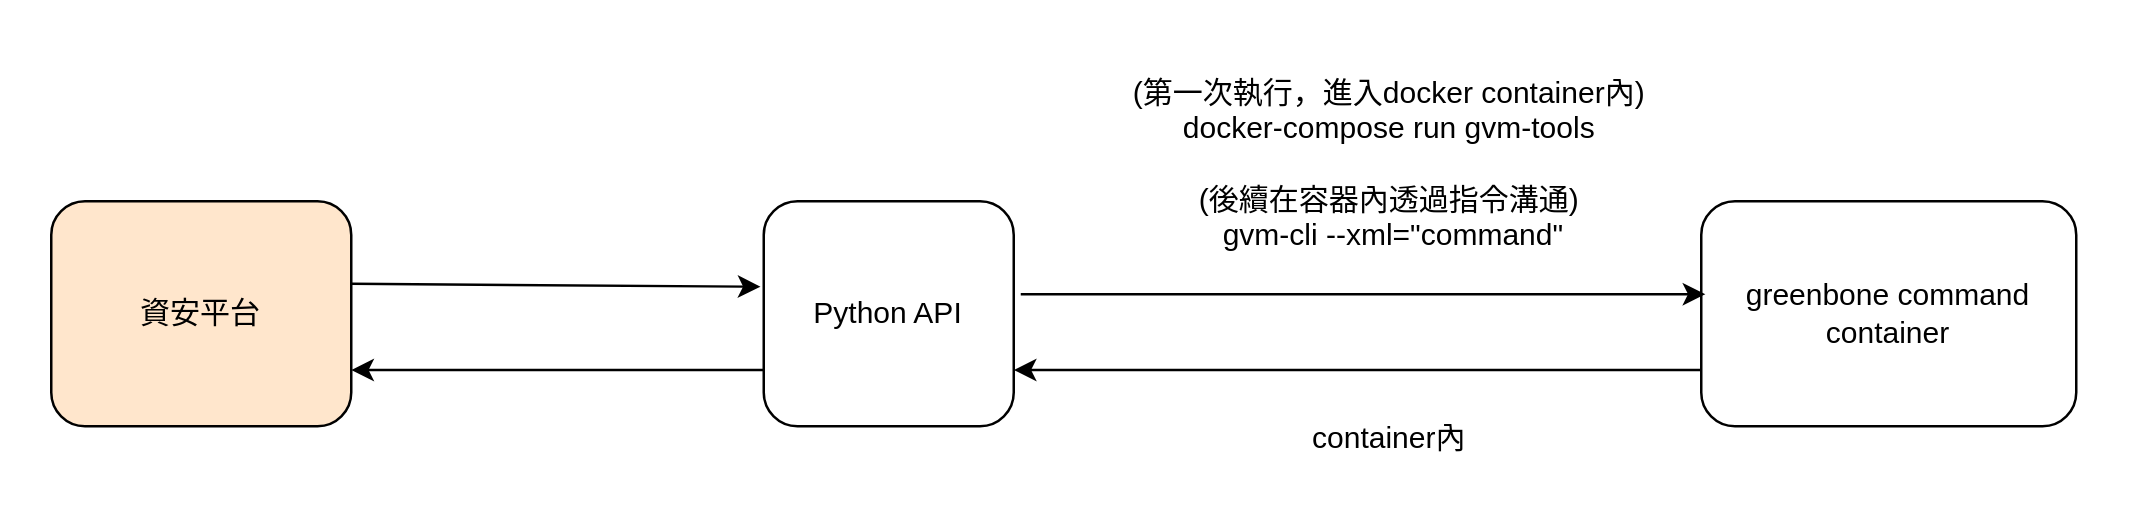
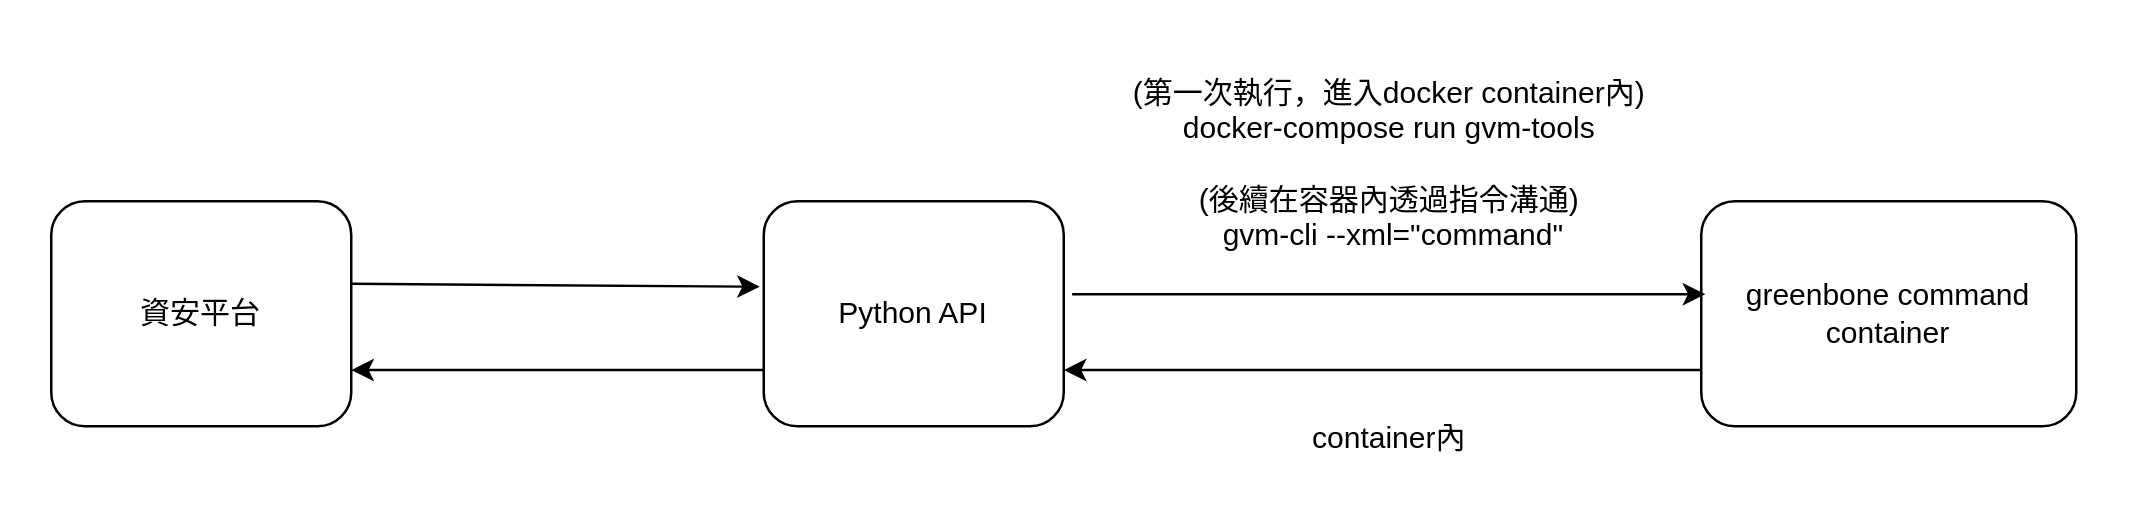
node "資安平台": fillcolor #ffe6cc -> #ffffff
node "Python API": size 250x225 -> 300x225
